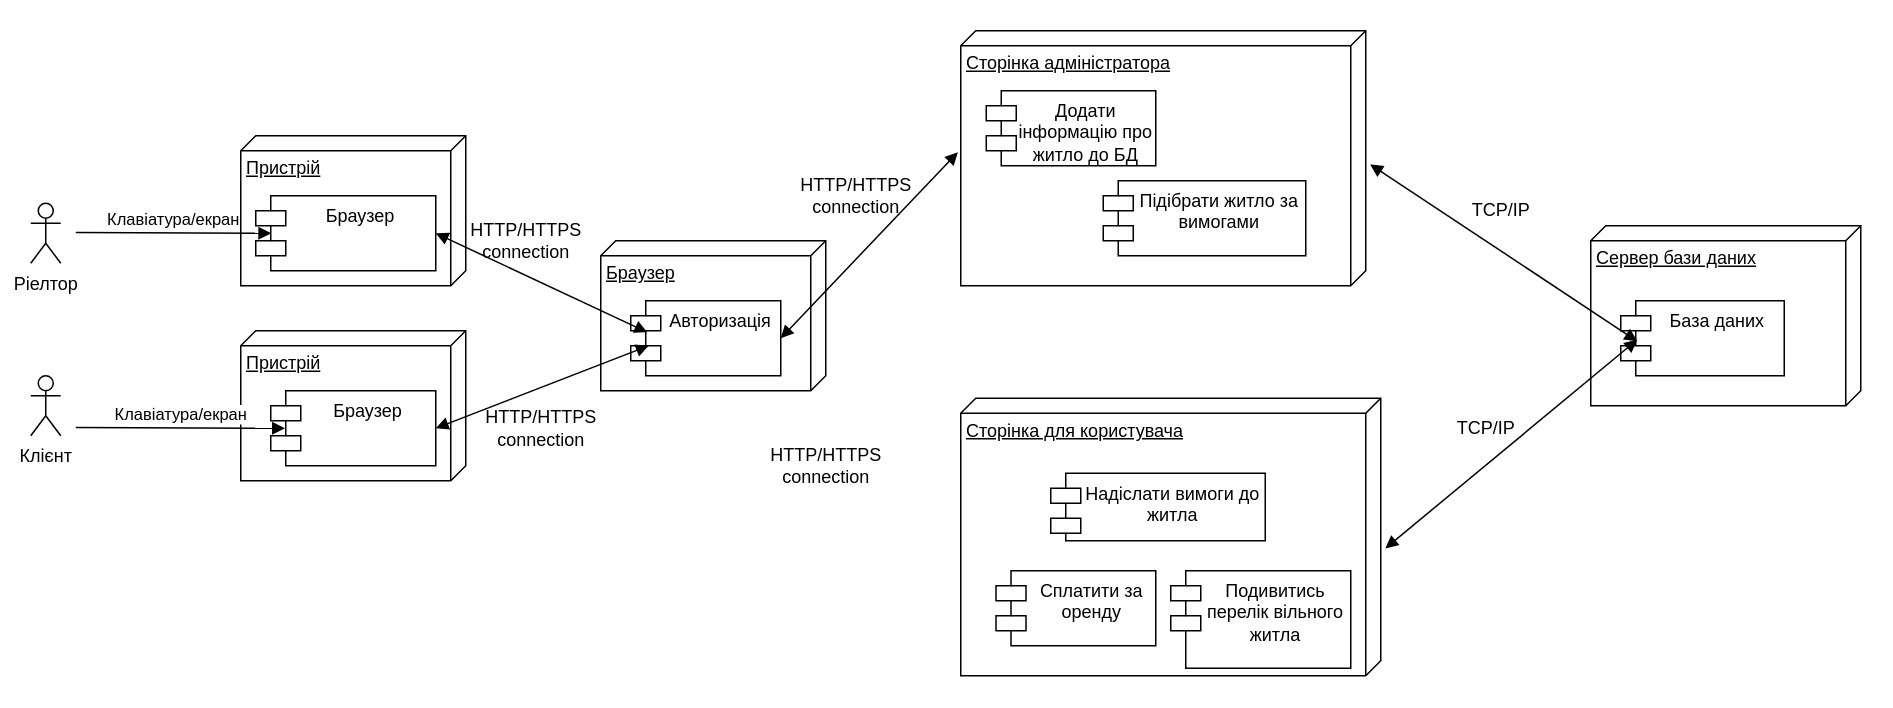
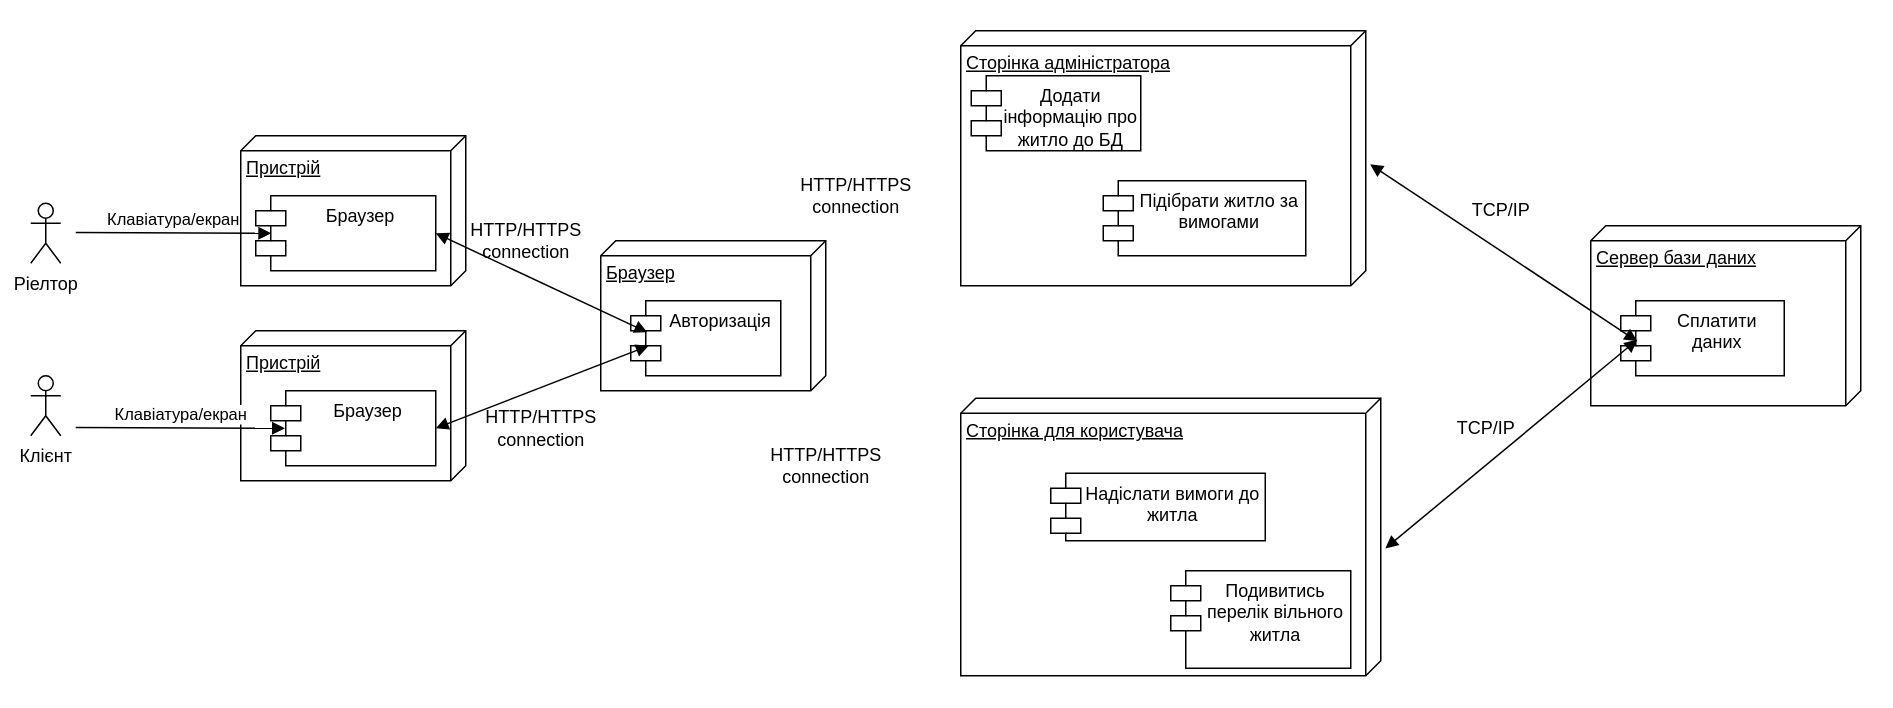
node "Додати інформацію про житло до БД": moved (1071, 128) -> (1056, 113)
edge "Сторінка адміністратора" -- "Авторизація": removed
node "База даних": label "База даних" -> "Сплатити даних"
node "Сплатити за оренду": removed
